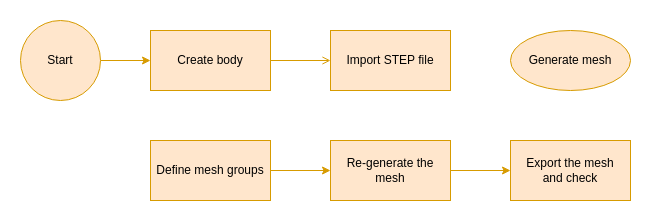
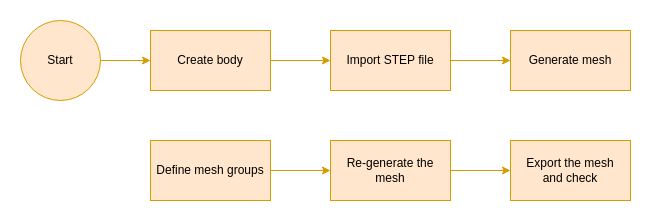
edge "Create body" -> "Import STEP file": arrowhead open -> classic
edge "Import STEP file" -> "Generate mesh": added
node "Generate mesh": shape ellipse -> rectangle
